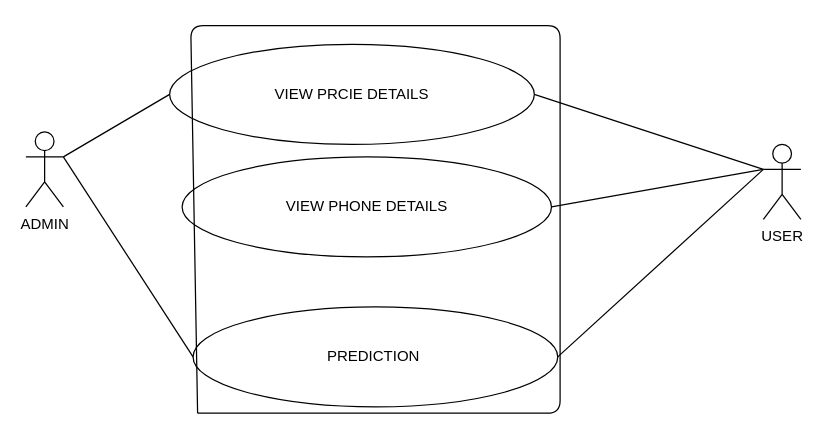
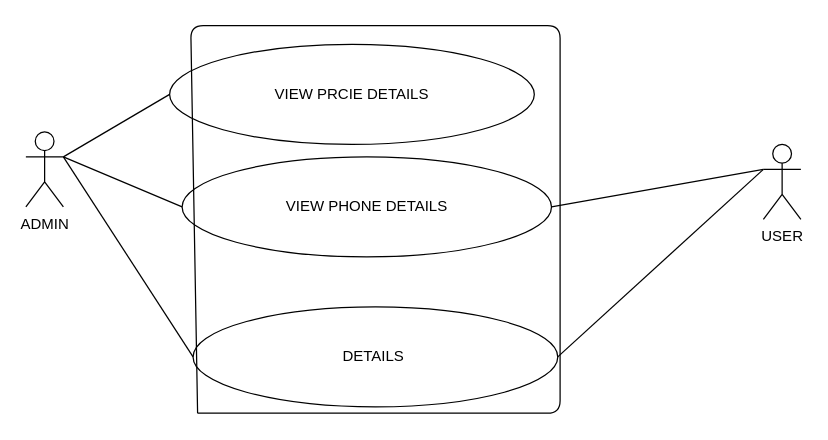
edge "VIEW PRCIE DETAILS" -- "USER": removed
edge "ADMIN" -- "VIEW PHONE DETAILS": added
node "PREDICTION": label "PREDICTION" -> "DETAILS"
